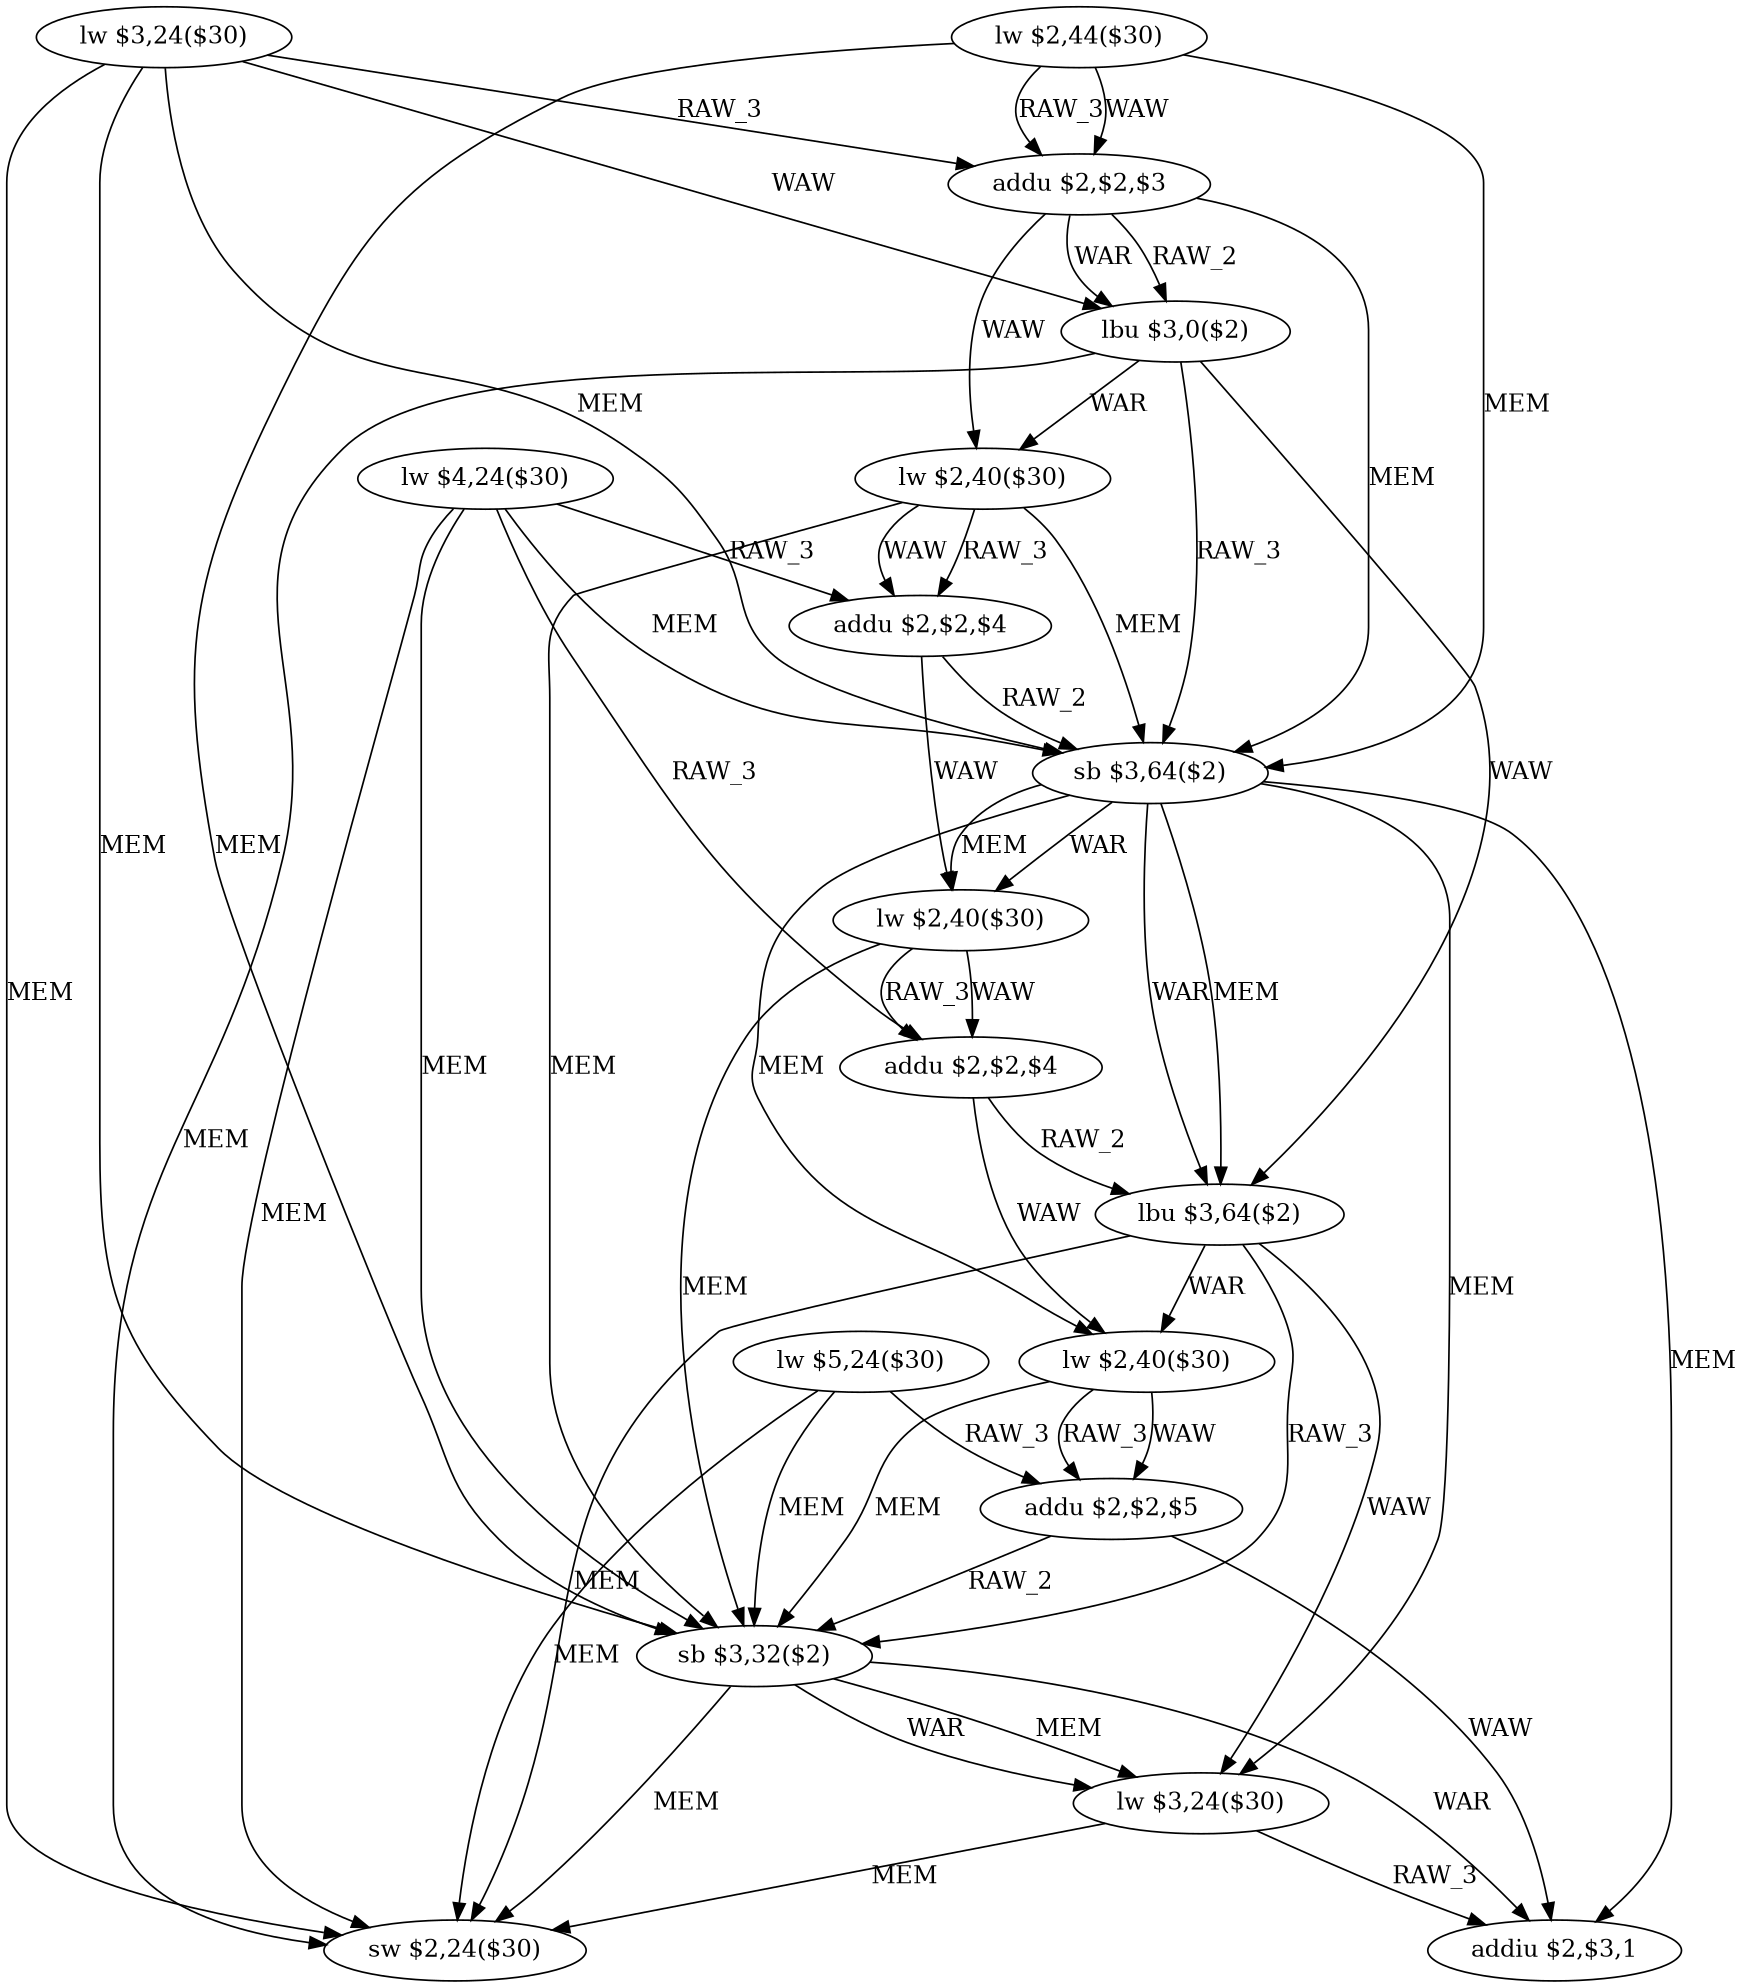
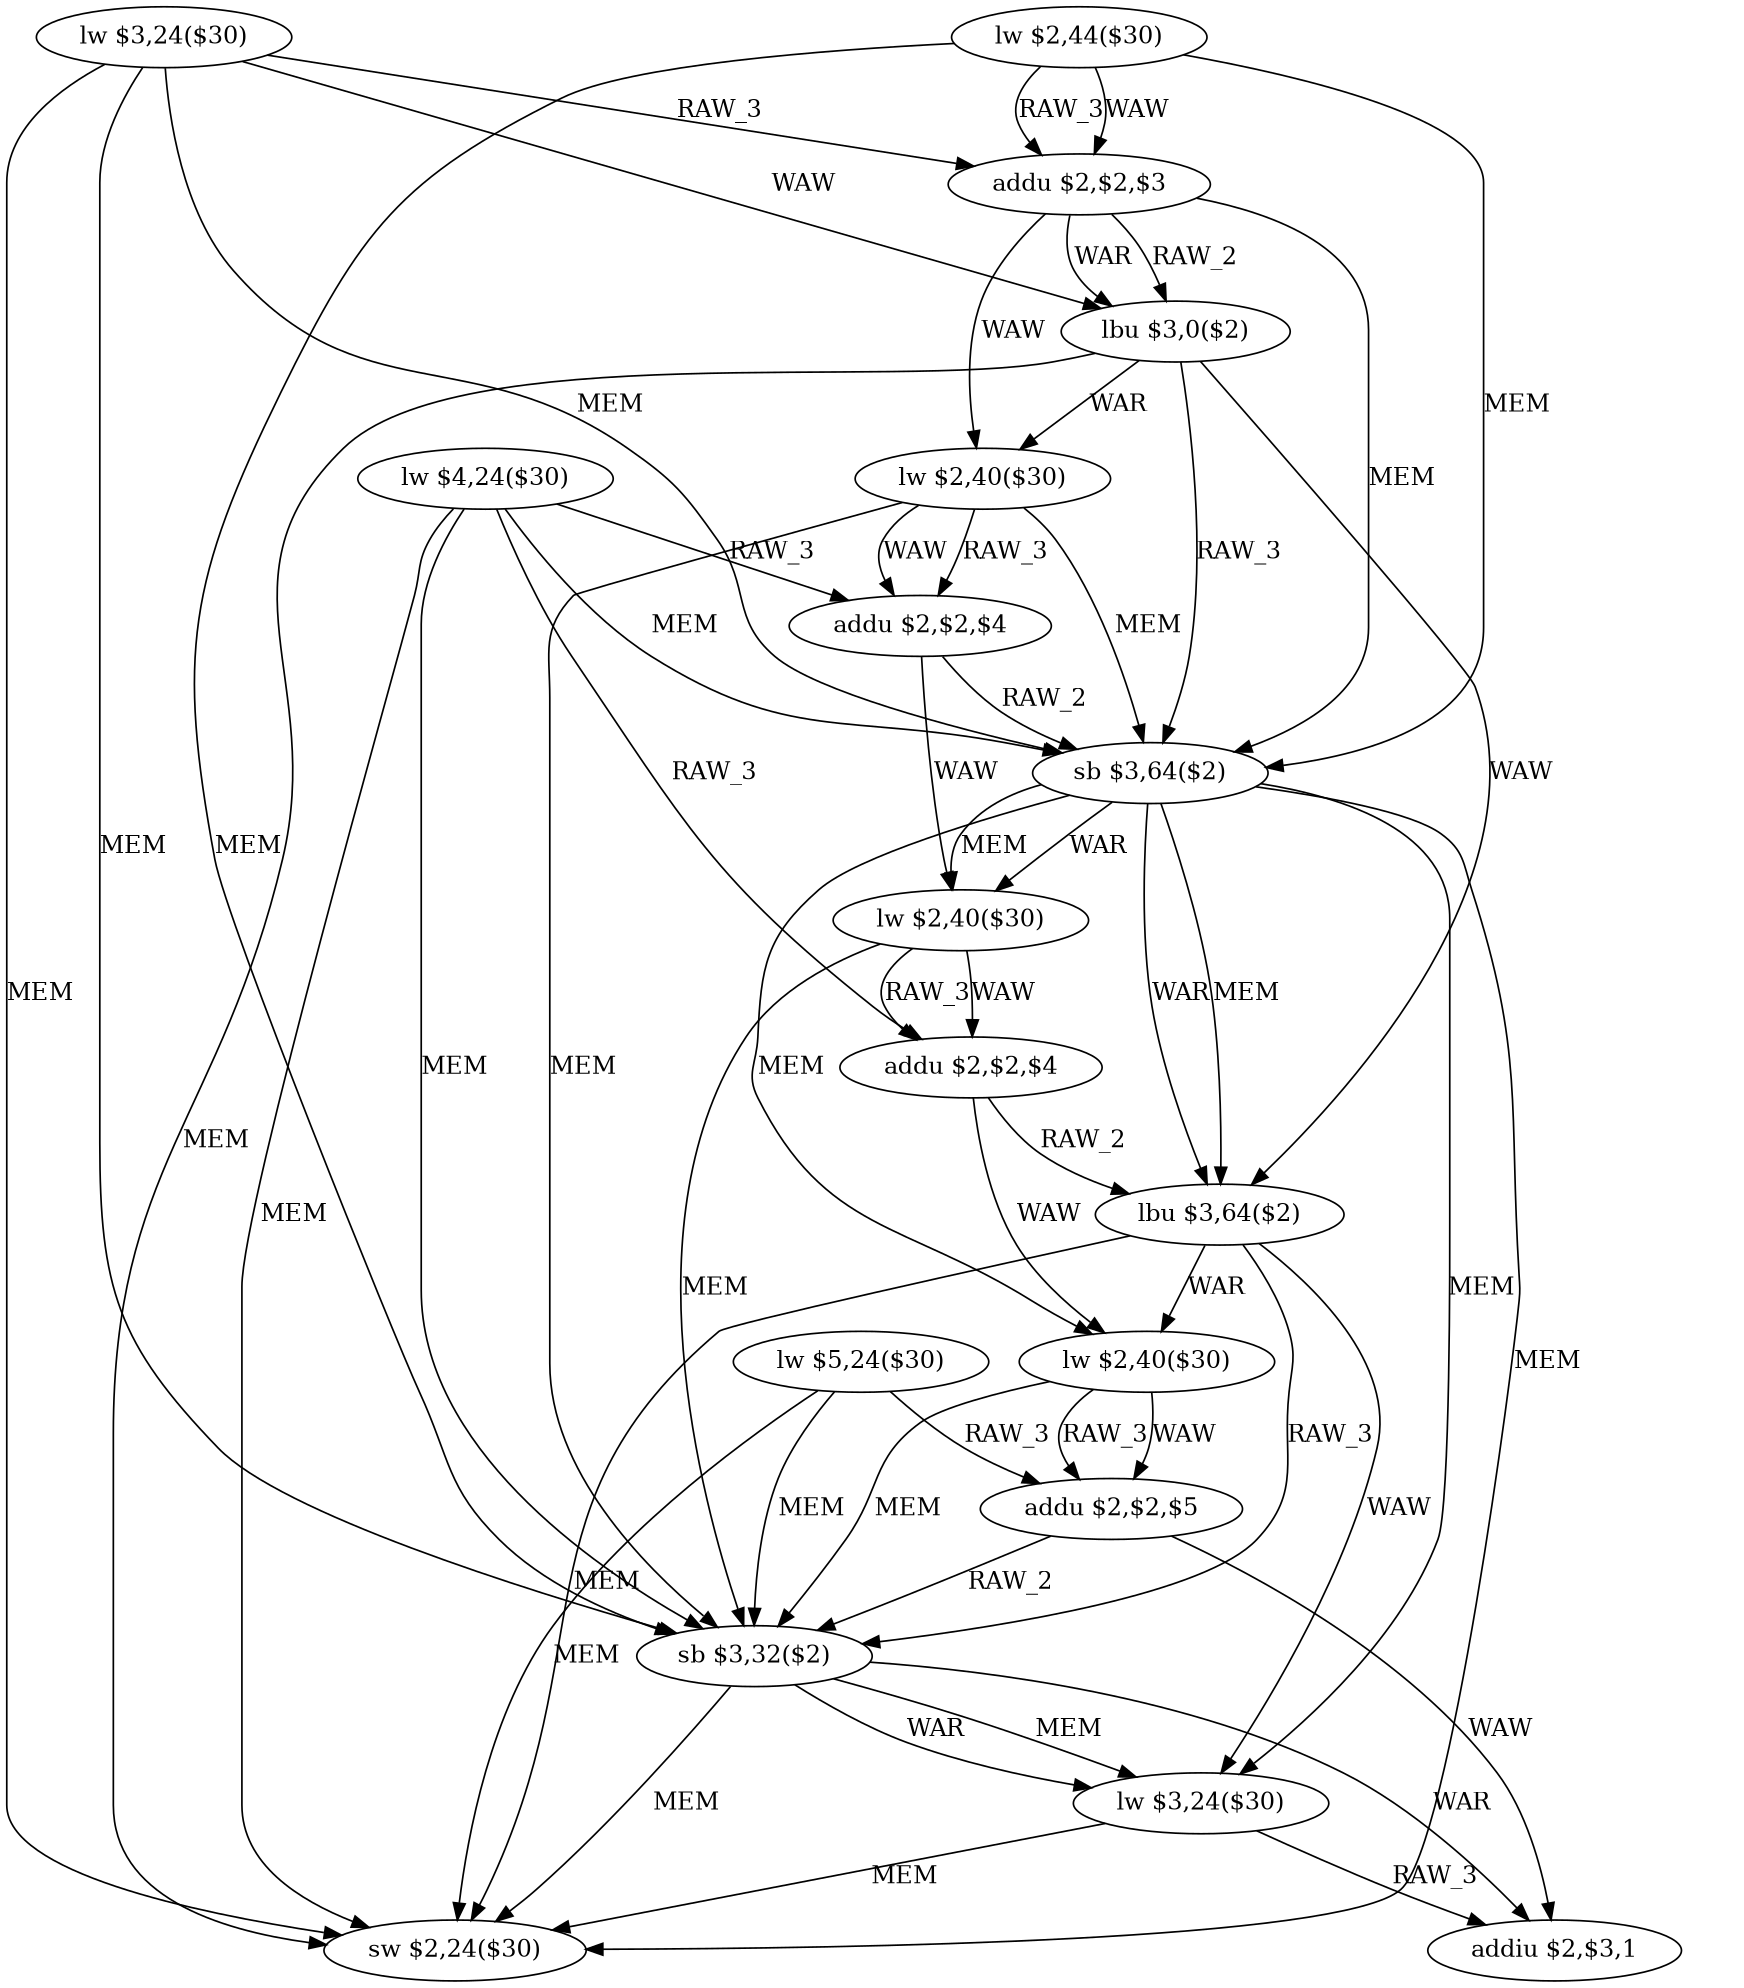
edge "sb $3,64($2)" -> "addiu $2,$3,1": now "sb $3,64($2)" -> "sw $2,24($30)"
